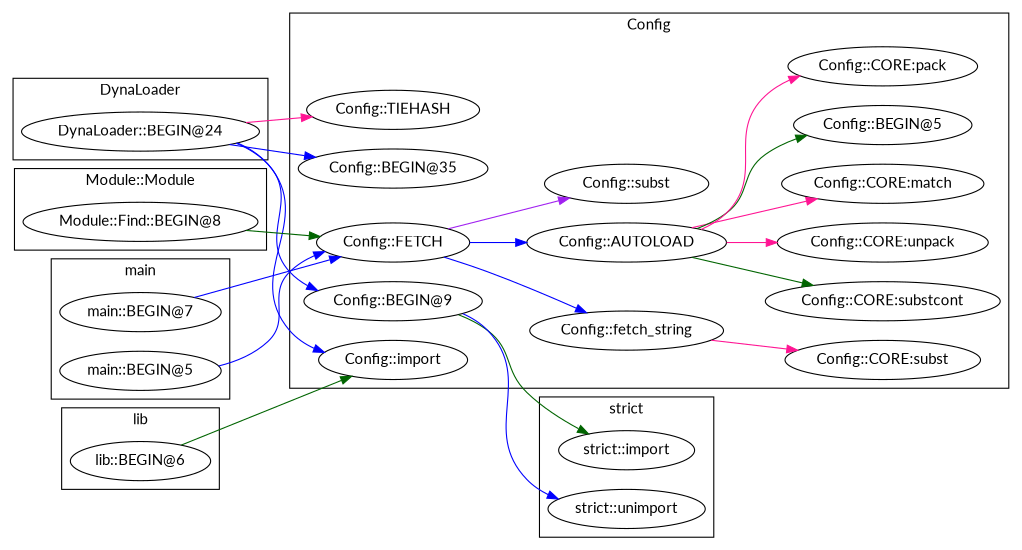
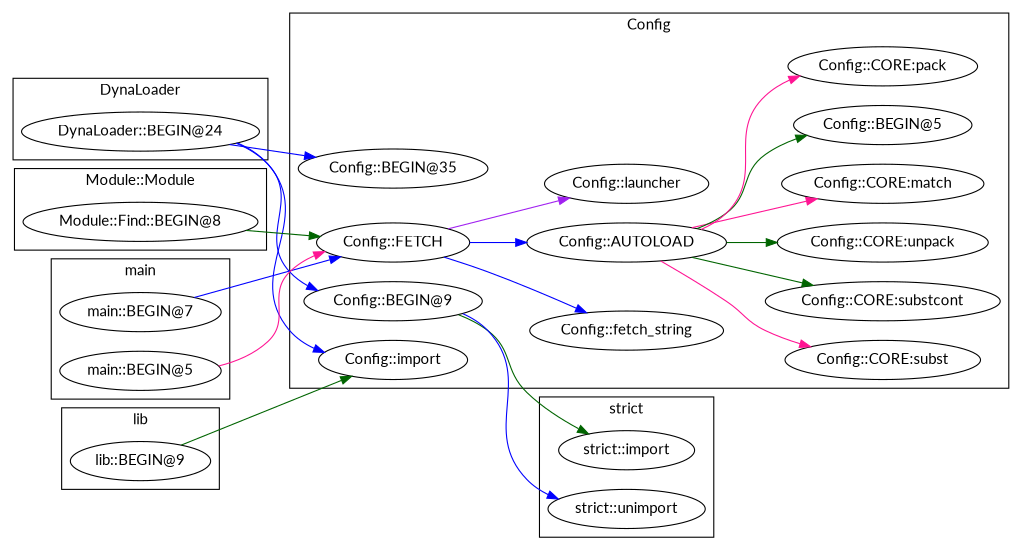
node "Config::TIEHASH": removed
node "Config::subst": label "Config::subst" -> "Config::launcher"
edge "Config::AUTOLOAD" -> "Config::CORE:unpack": color deeppink -> darkgreen
edge "main::BEGIN@5" -> "Config::FETCH": color blue -> deeppink
edge "Config::fetch_string" -> "Config::CORE:subst": now "Config::AUTOLOAD" -> "Config::CORE:subst"
node "lib::BEGIN@6": label "lib::BEGIN@6" -> "lib::BEGIN@9"
